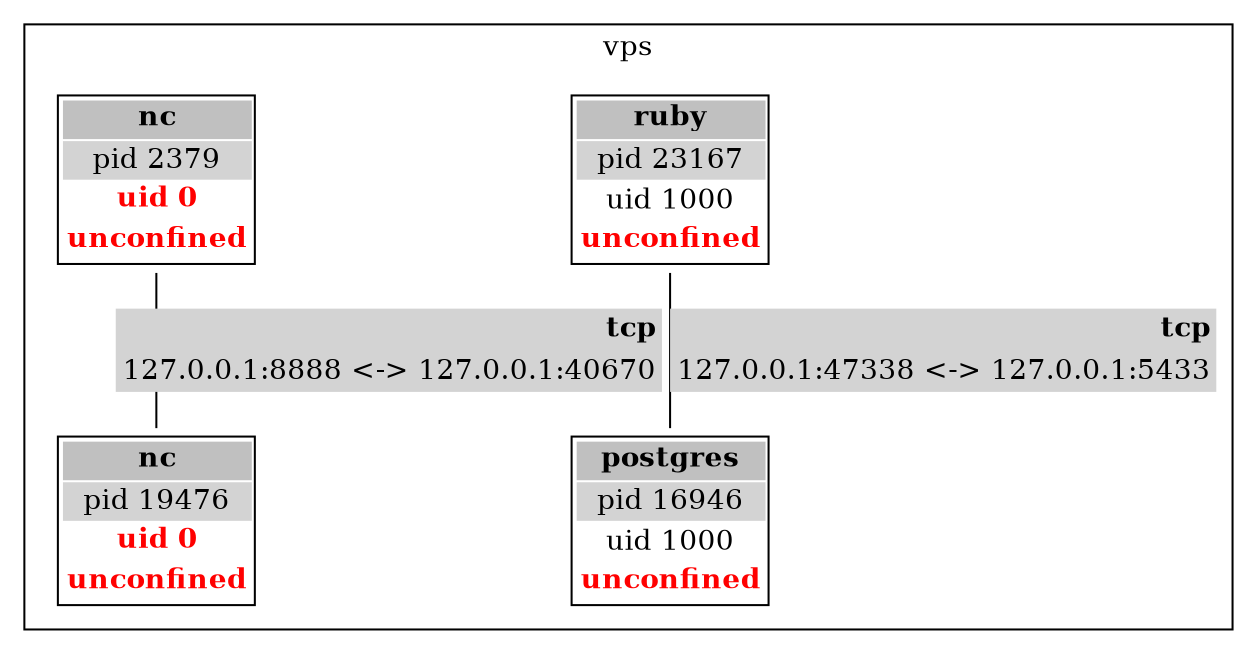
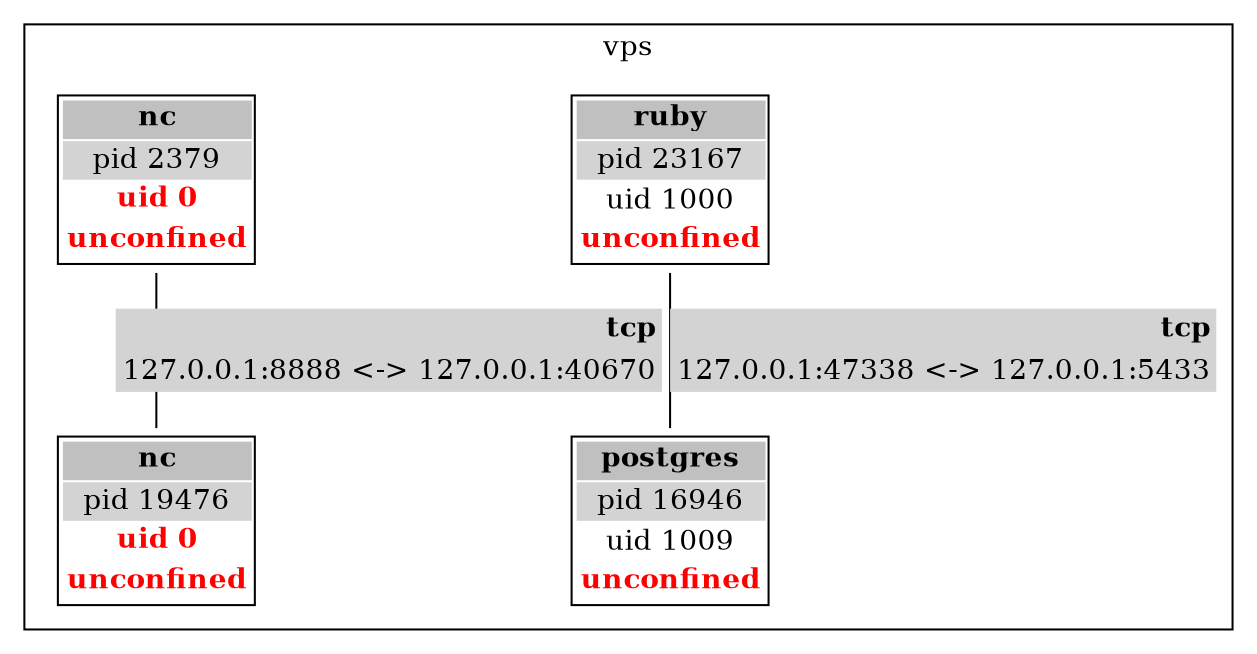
node "postgres": text "uid 1000" -> "uid 1009"
